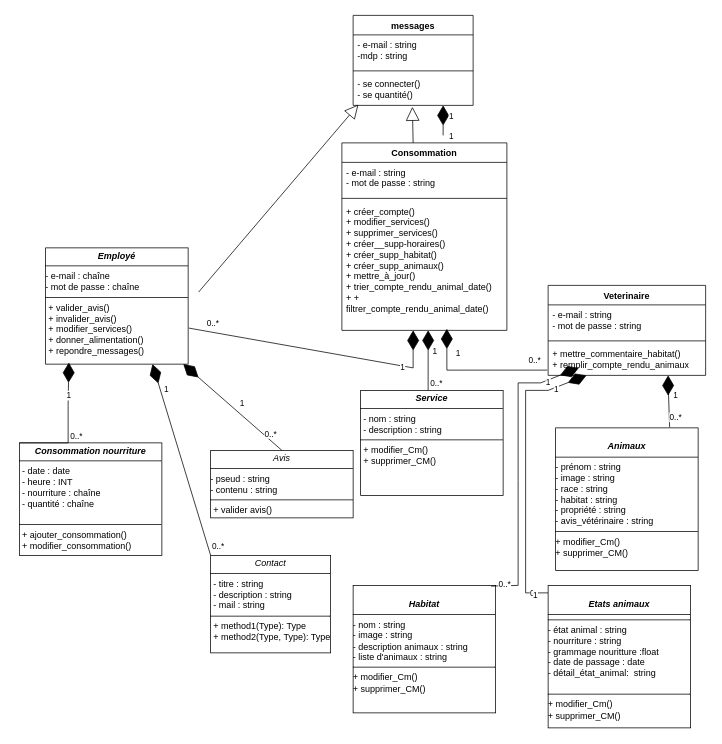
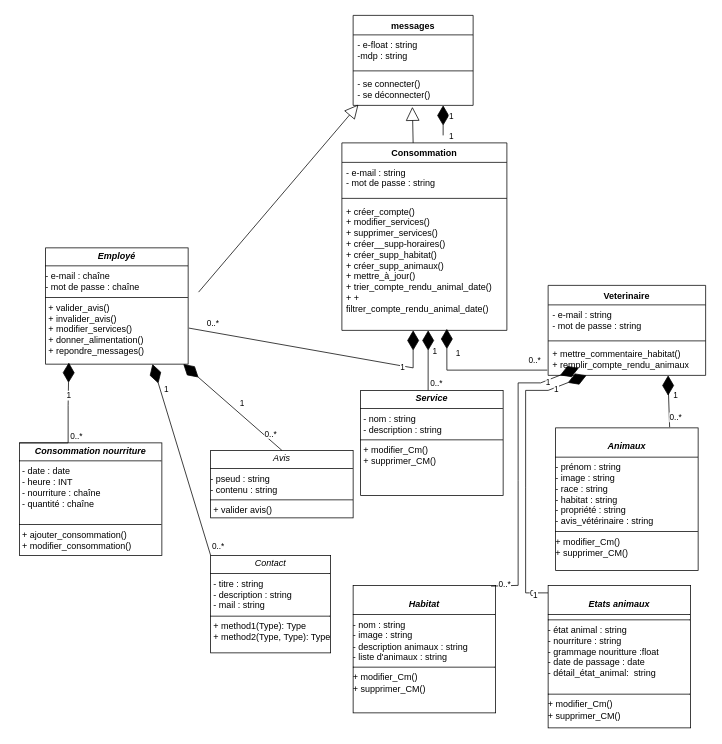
node "- e-mail : string -mdp : string": label "- e-mail : string -mdp : string" -> "- e-float : string -mdp : string"
node "- se connecter() - se quantité()": label "- se connecter() - se quantité()" -> "- se connecter() - se déconnecter()"
